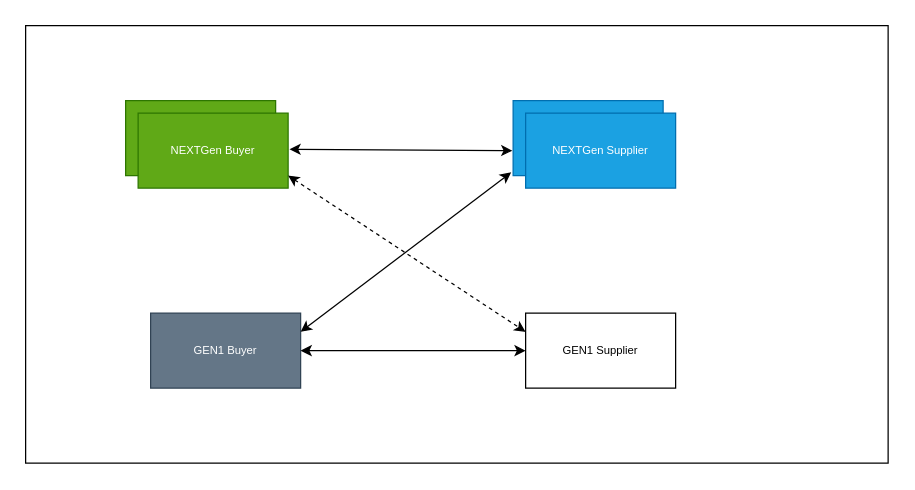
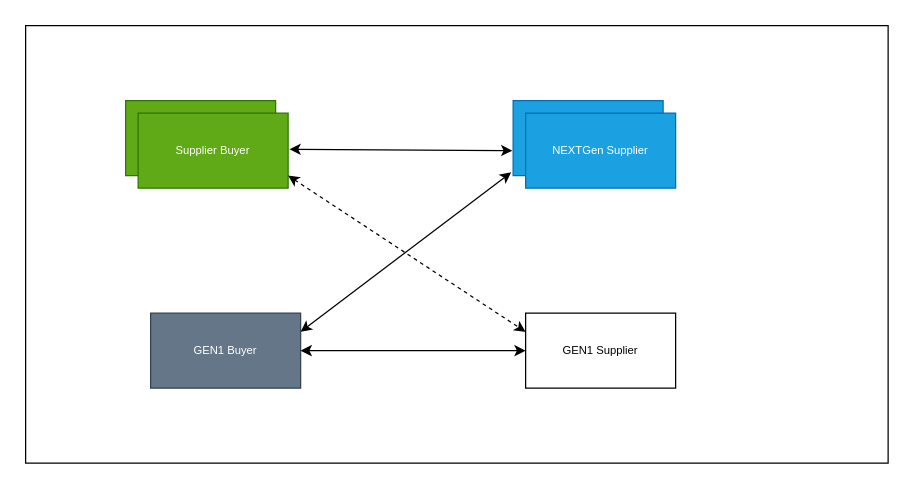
node "NEXTGen Buyer": label "NEXTGen Buyer" -> "Supplier Buyer"
